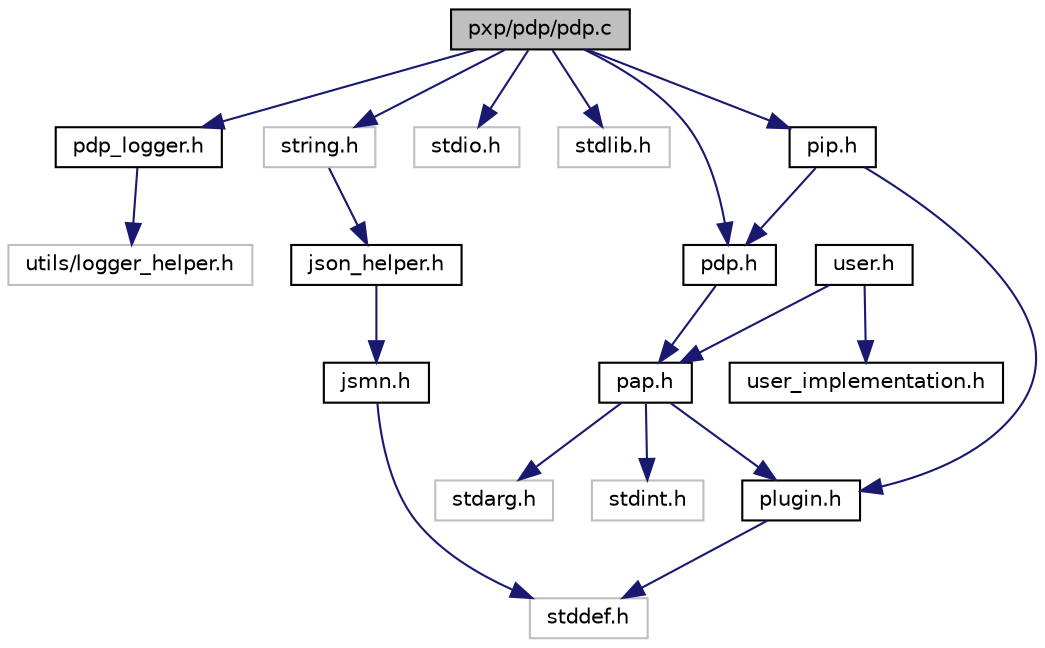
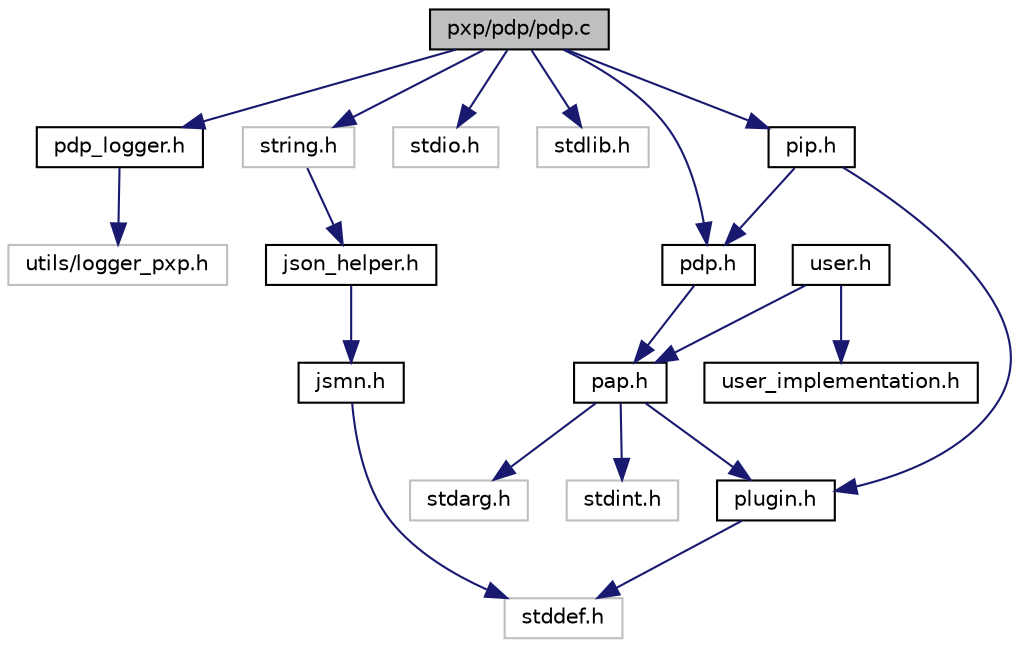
node "utils/logger_helper.h": label "utils/logger_helper.h" -> "utils/logger_pxp.h"
